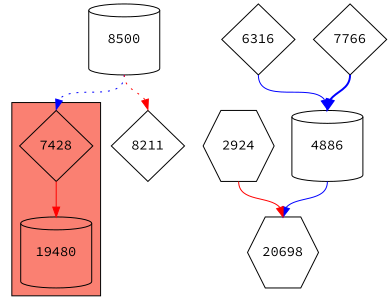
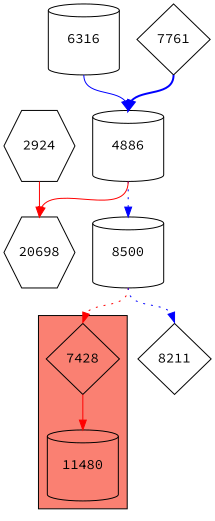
node "6316": shape diamond -> cylinder
node "7766": label "7766" -> "7761"
edge "8500" -> "8211": color red -> blue
edge "8500" -> "7428": color blue -> red
edge "4886" -> "8500": added
edge "4886" -> "20698": color blue -> red
node "19480": label "19480" -> "11480"
